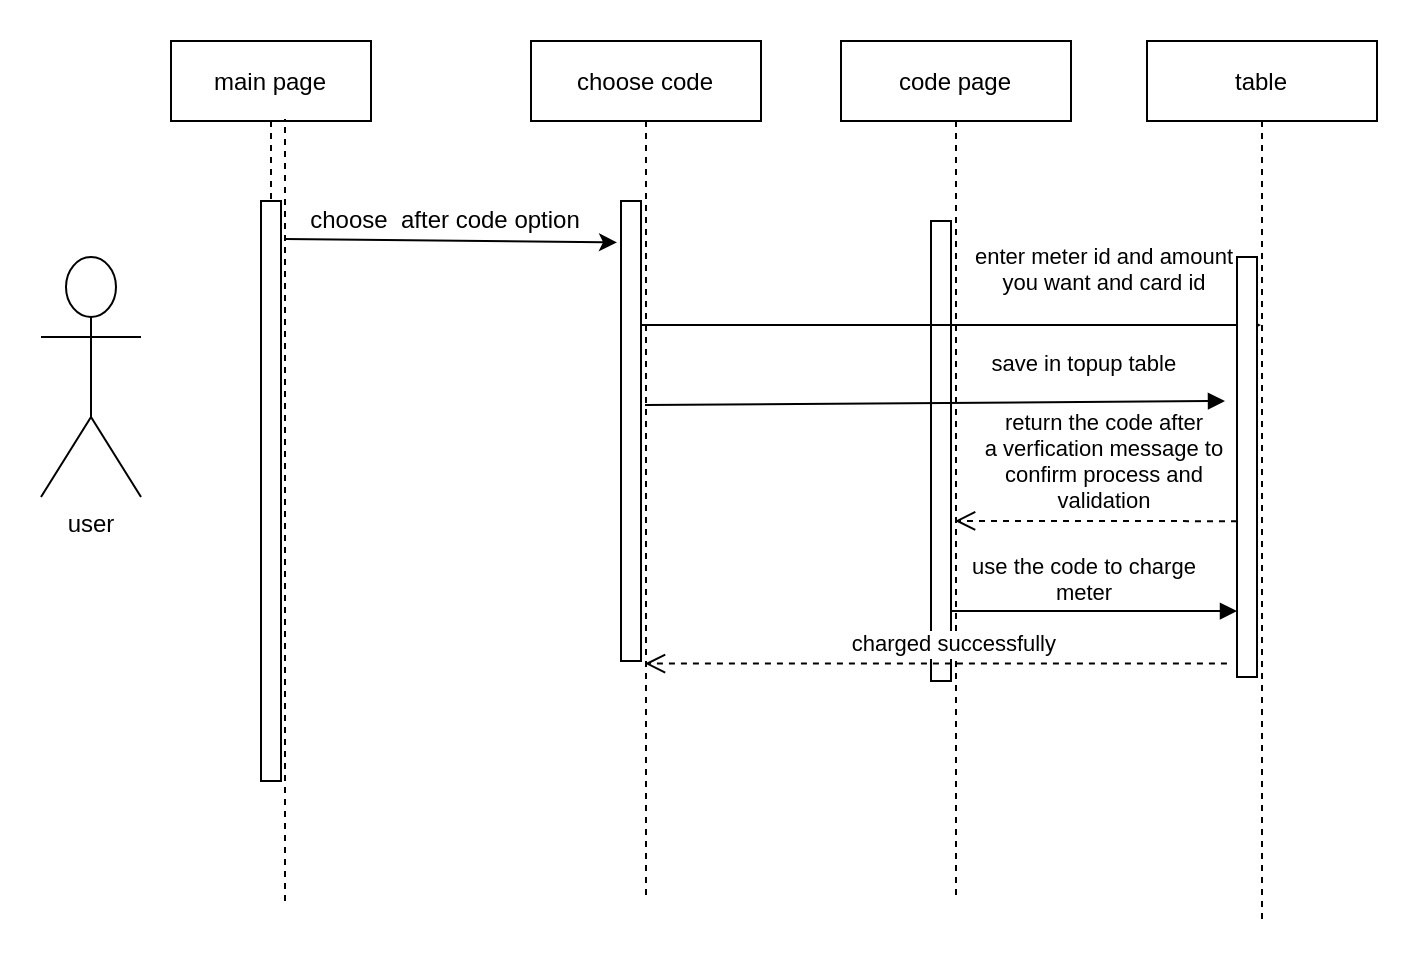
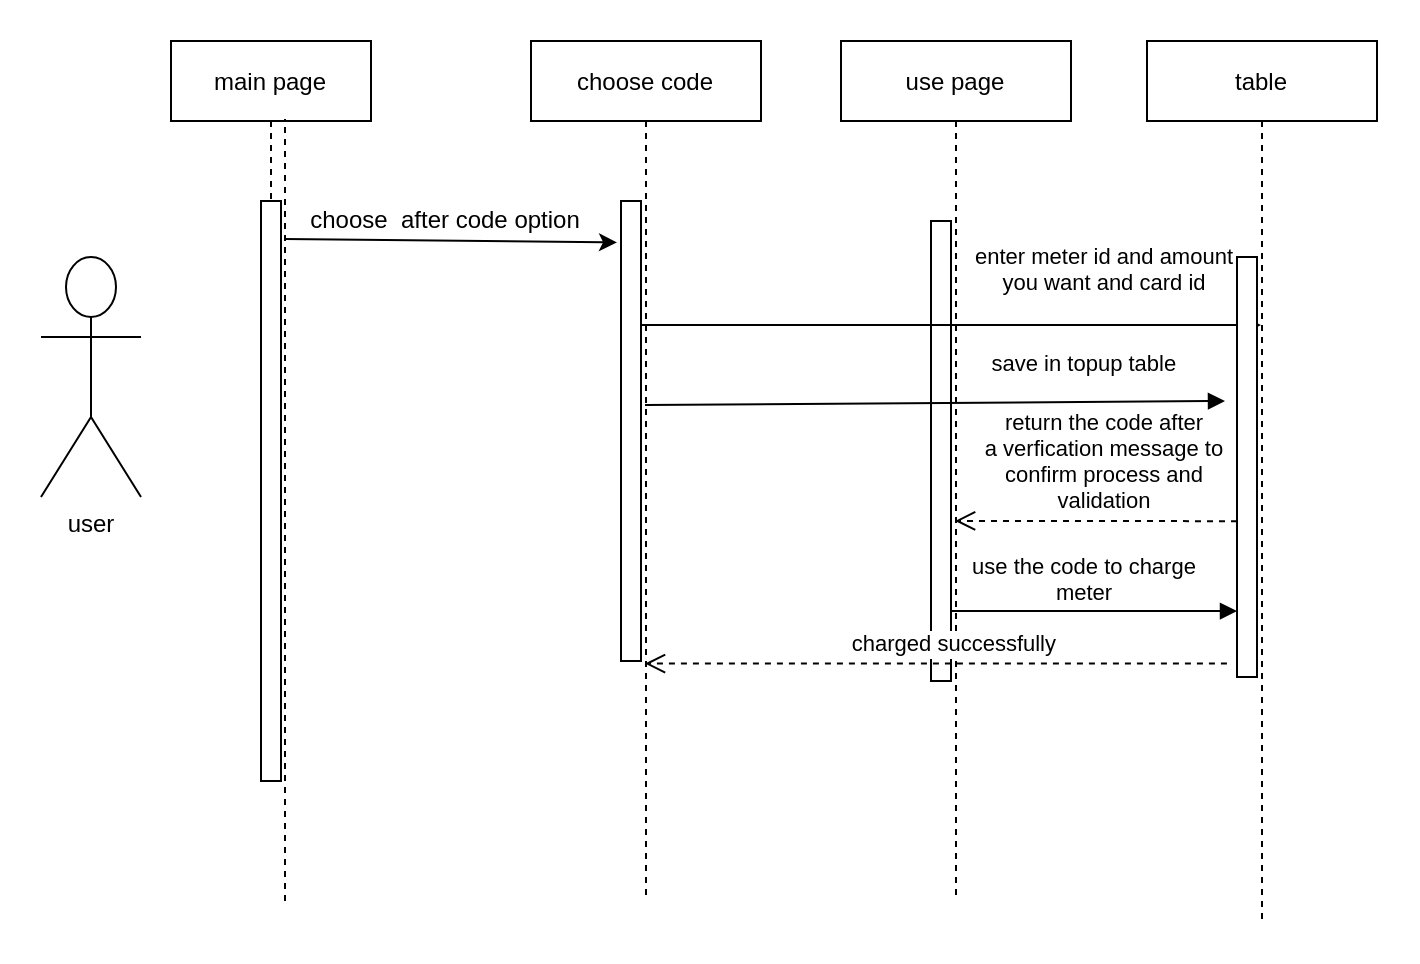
node "code page": label "code page" -> "use page"
